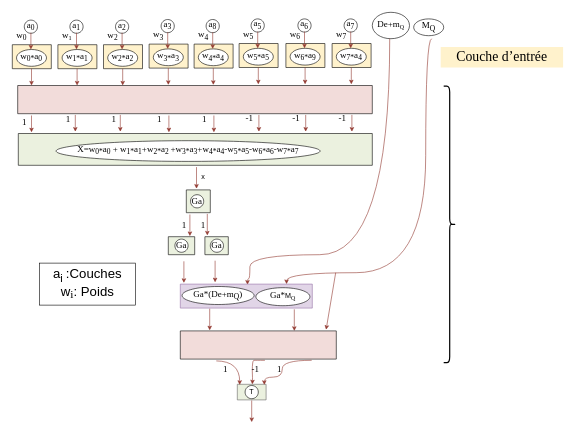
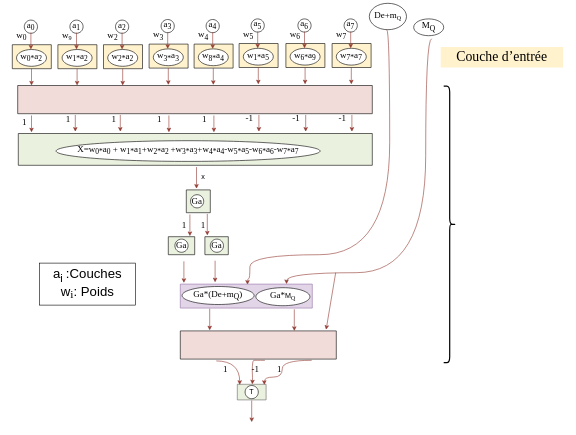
node "a8": label "a8" -> "a4"
node "De+mQ": moved (391, 26) -> (388, 17)
node "w1": label "w1" -> "w9"
node "w5*a5": label "w5*a5" -> "w1*a5"
node "w7*a4": label "w7*a4" -> "w7*a7"
node "w0*a0": label "w0*a0" -> "w0*a2"
node "w1*a1": label "w1*a1" -> "w1*a2"
node "w4*a4": label "w4*a4" -> "w8*a4"
